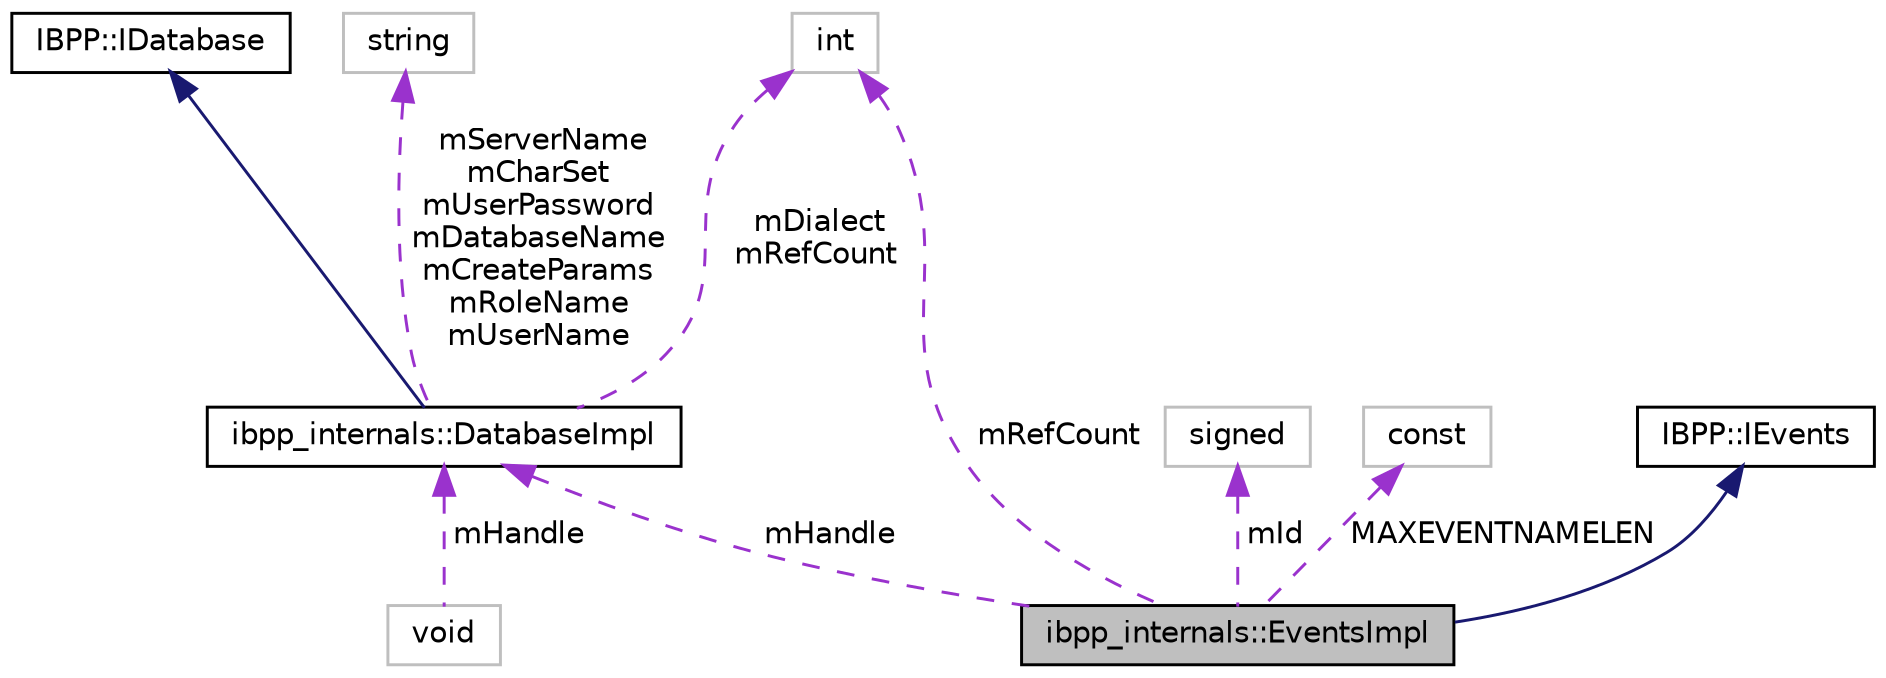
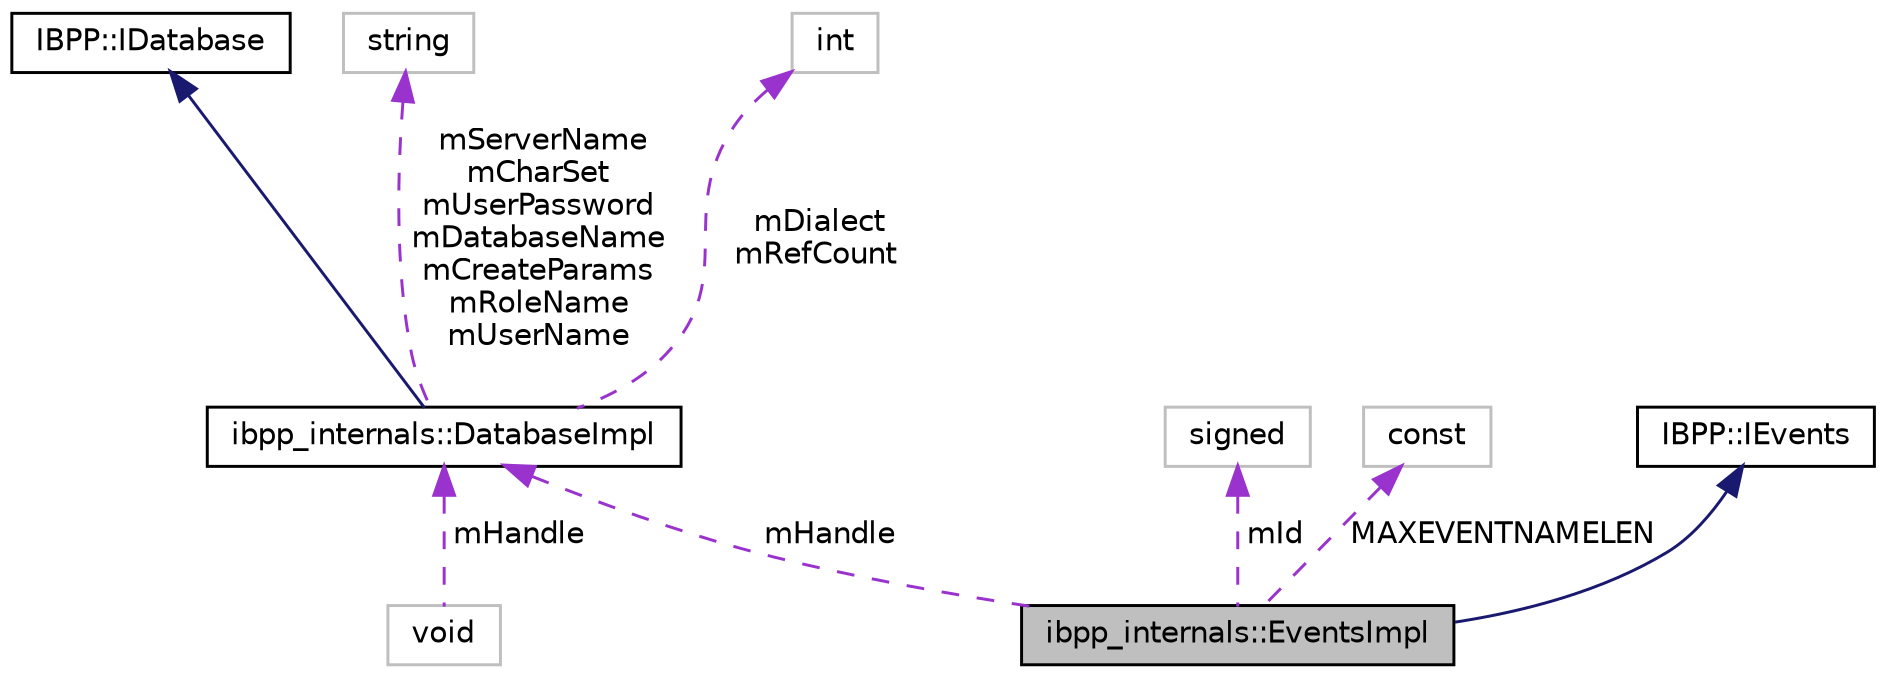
edge "ibpp_internals::EventsImpl" -> "int": removed, label "mRefCount"
